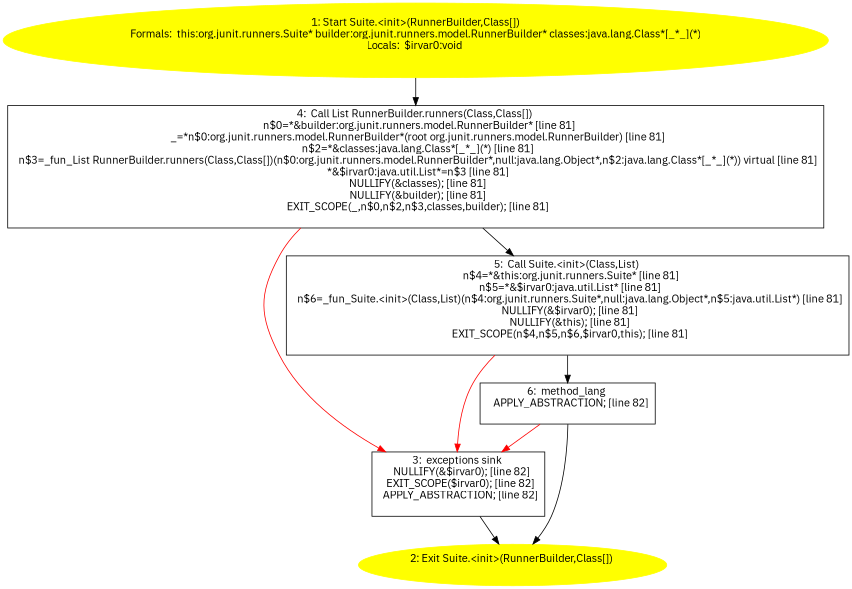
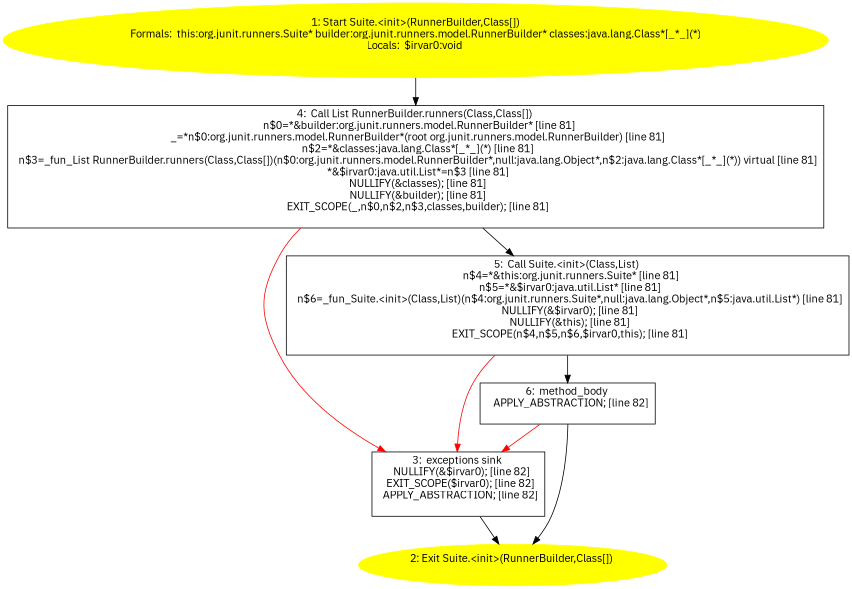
node "6:  method_lang APPLY_ABSTRACTION; [line 82]": label "6:  method_lang APPLY_ABSTRACTION; [line 82]" -> "6:  method_body APPLY_ABSTRACTION; [line 82]"
